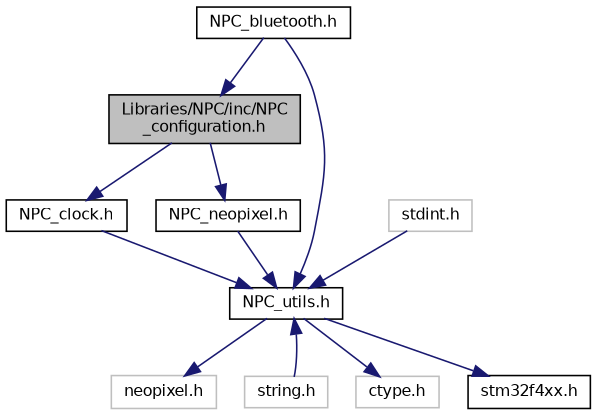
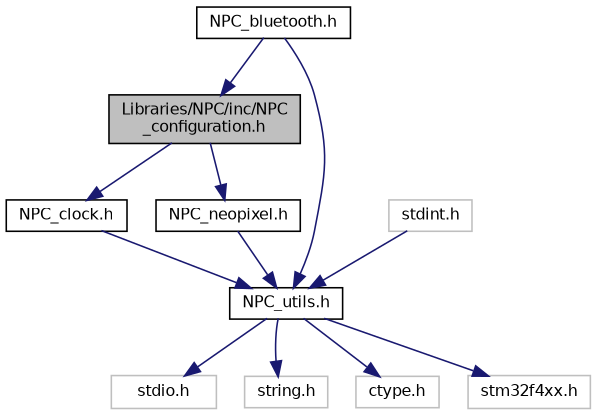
edge "string.h" -> "NPC_utils.h": reversed
node "neopixel.h": label "neopixel.h" -> "stdio.h"
node "stm32f4xx.h": color black -> grey75
